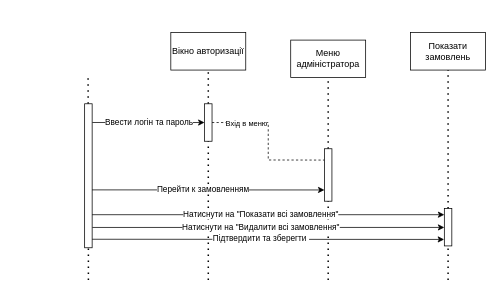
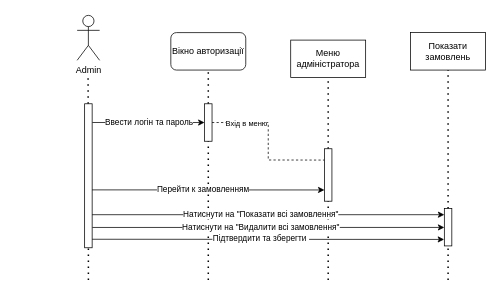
node "Admin": added
node "Вікно авторизації": shape rectangle -> rounded rectangle
